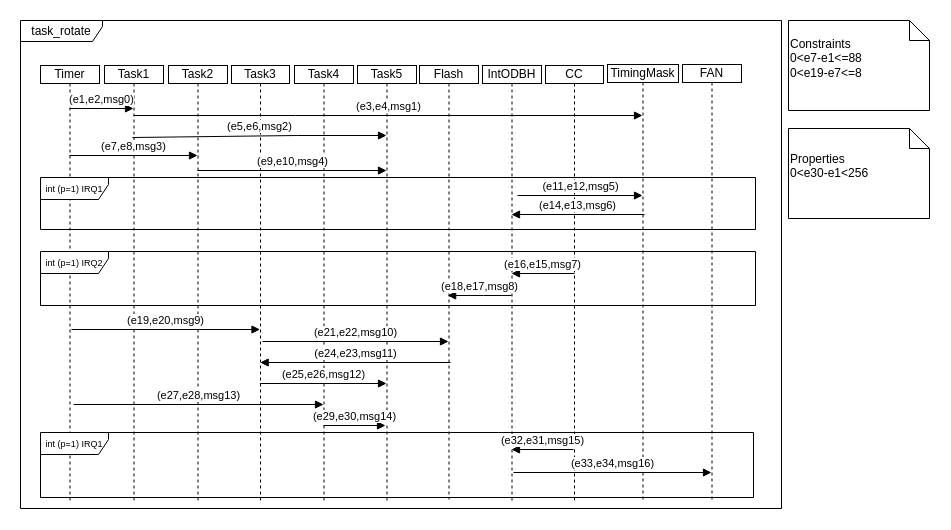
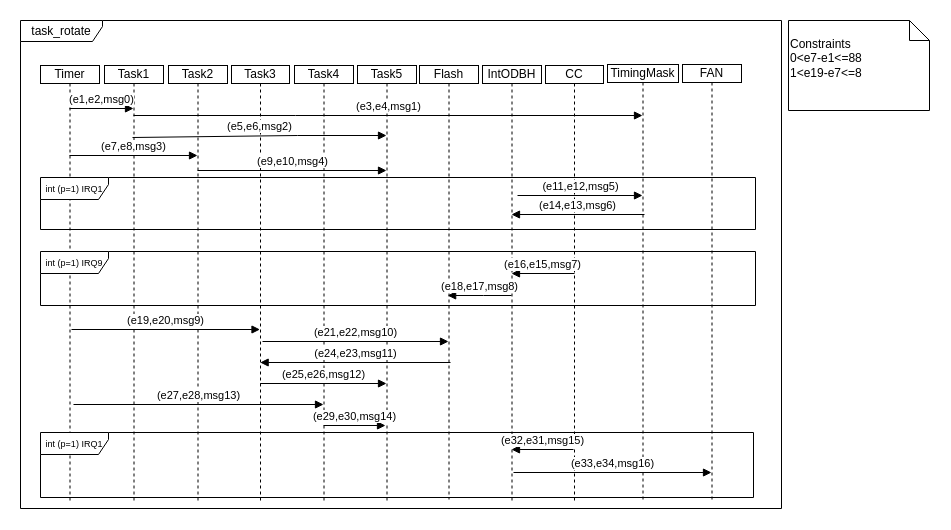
node "Constraints 0<e7-e1<=88 0<e19-e7<=8": label "Constraints 0<e7-e1<=88 0<e19-e7<=8" -> "Constraints 0<e7-e1<=88 1<e19-e7<=8"
node "Properties 0<e30-e1<256": removed
node "int (p=1) IRQ2": label "int (p=1) IRQ2" -> "int (p=1) IRQ9"
